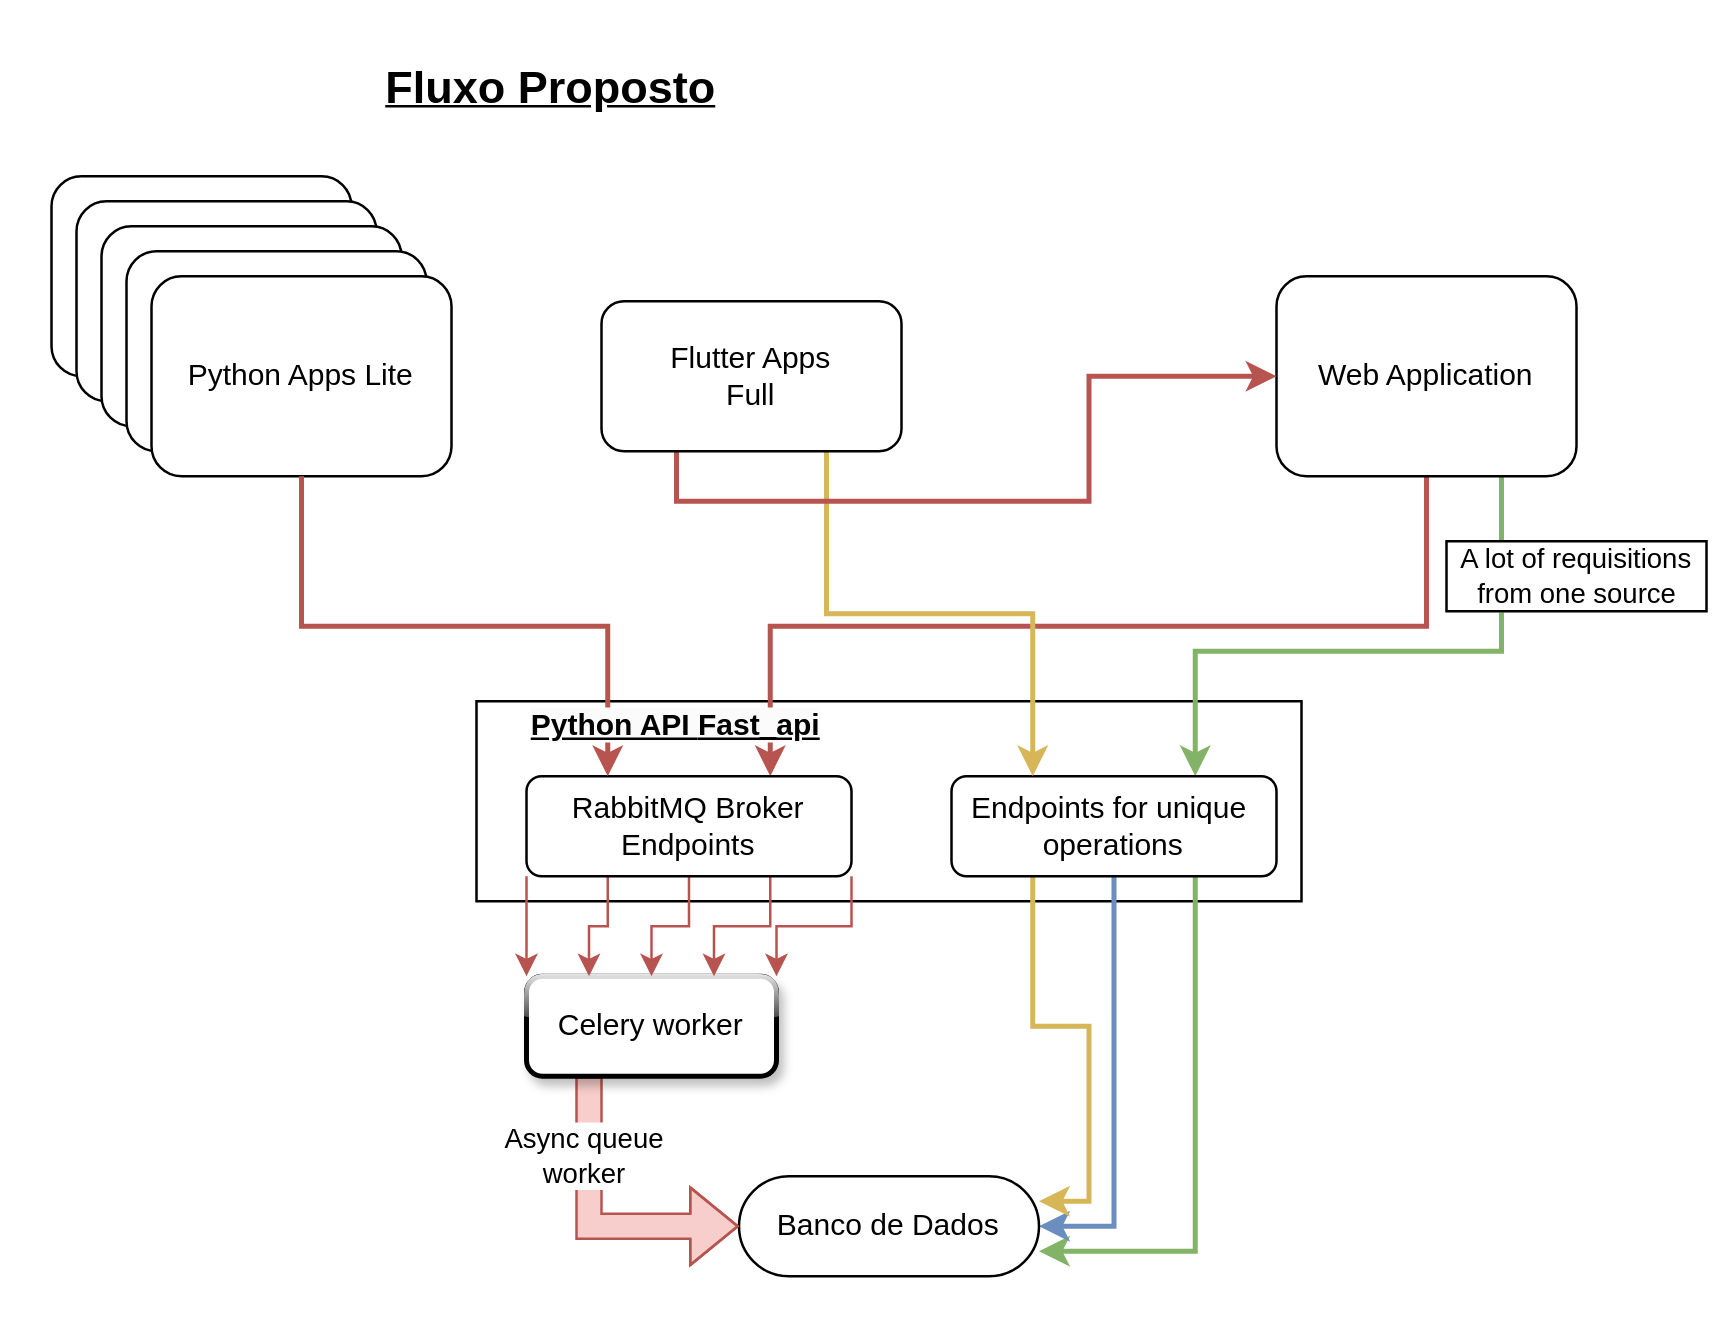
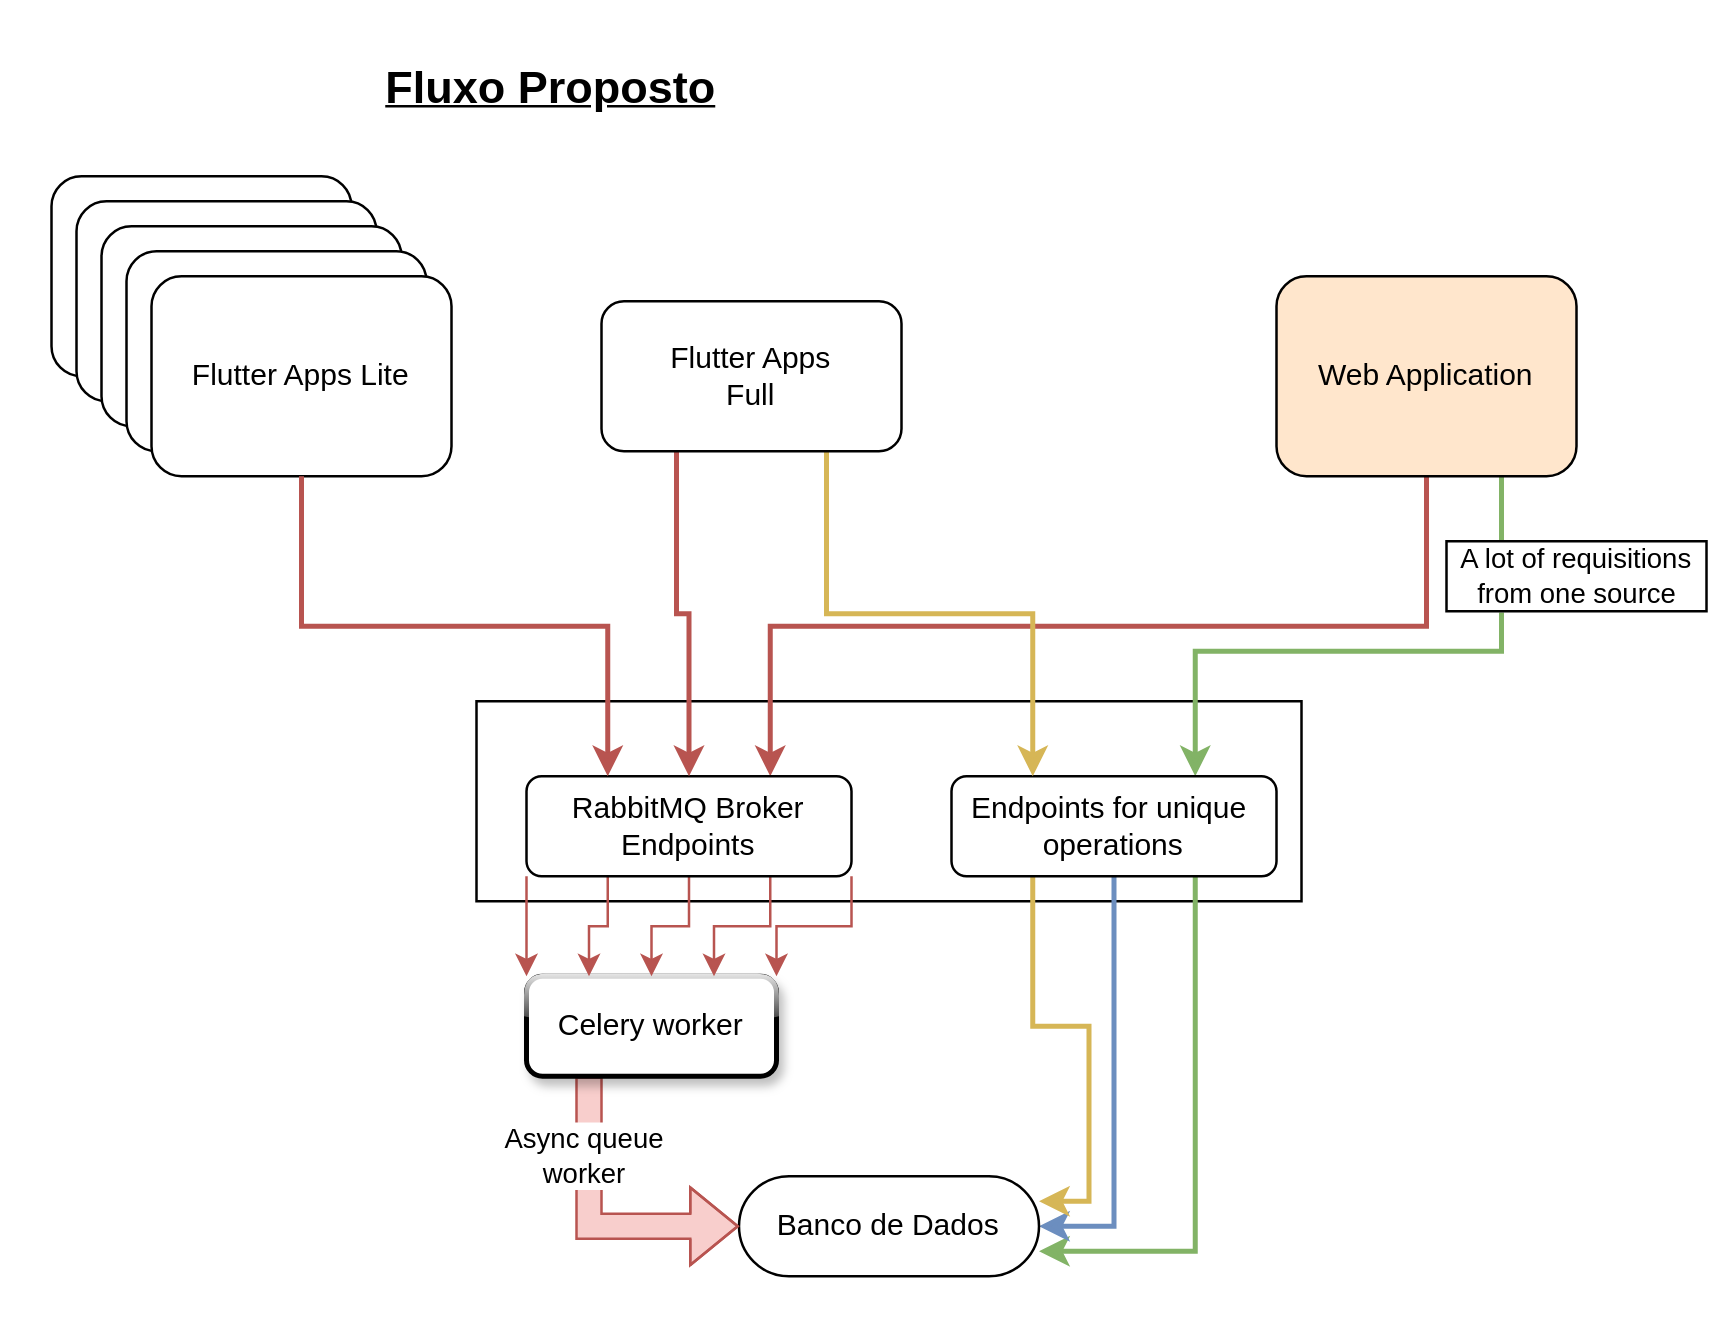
node "Python Apps Lite": label "Python Apps Lite" -> "Flutter Apps Lite"
node "Web Application": fillcolor #ffffff -> #ffe6cc
edge "Flutter Apps Full" -> "Web Application": now "Flutter Apps Full" -> "RabbitMQ Broker Endpoints"
node "Python API Fast_api": removed
